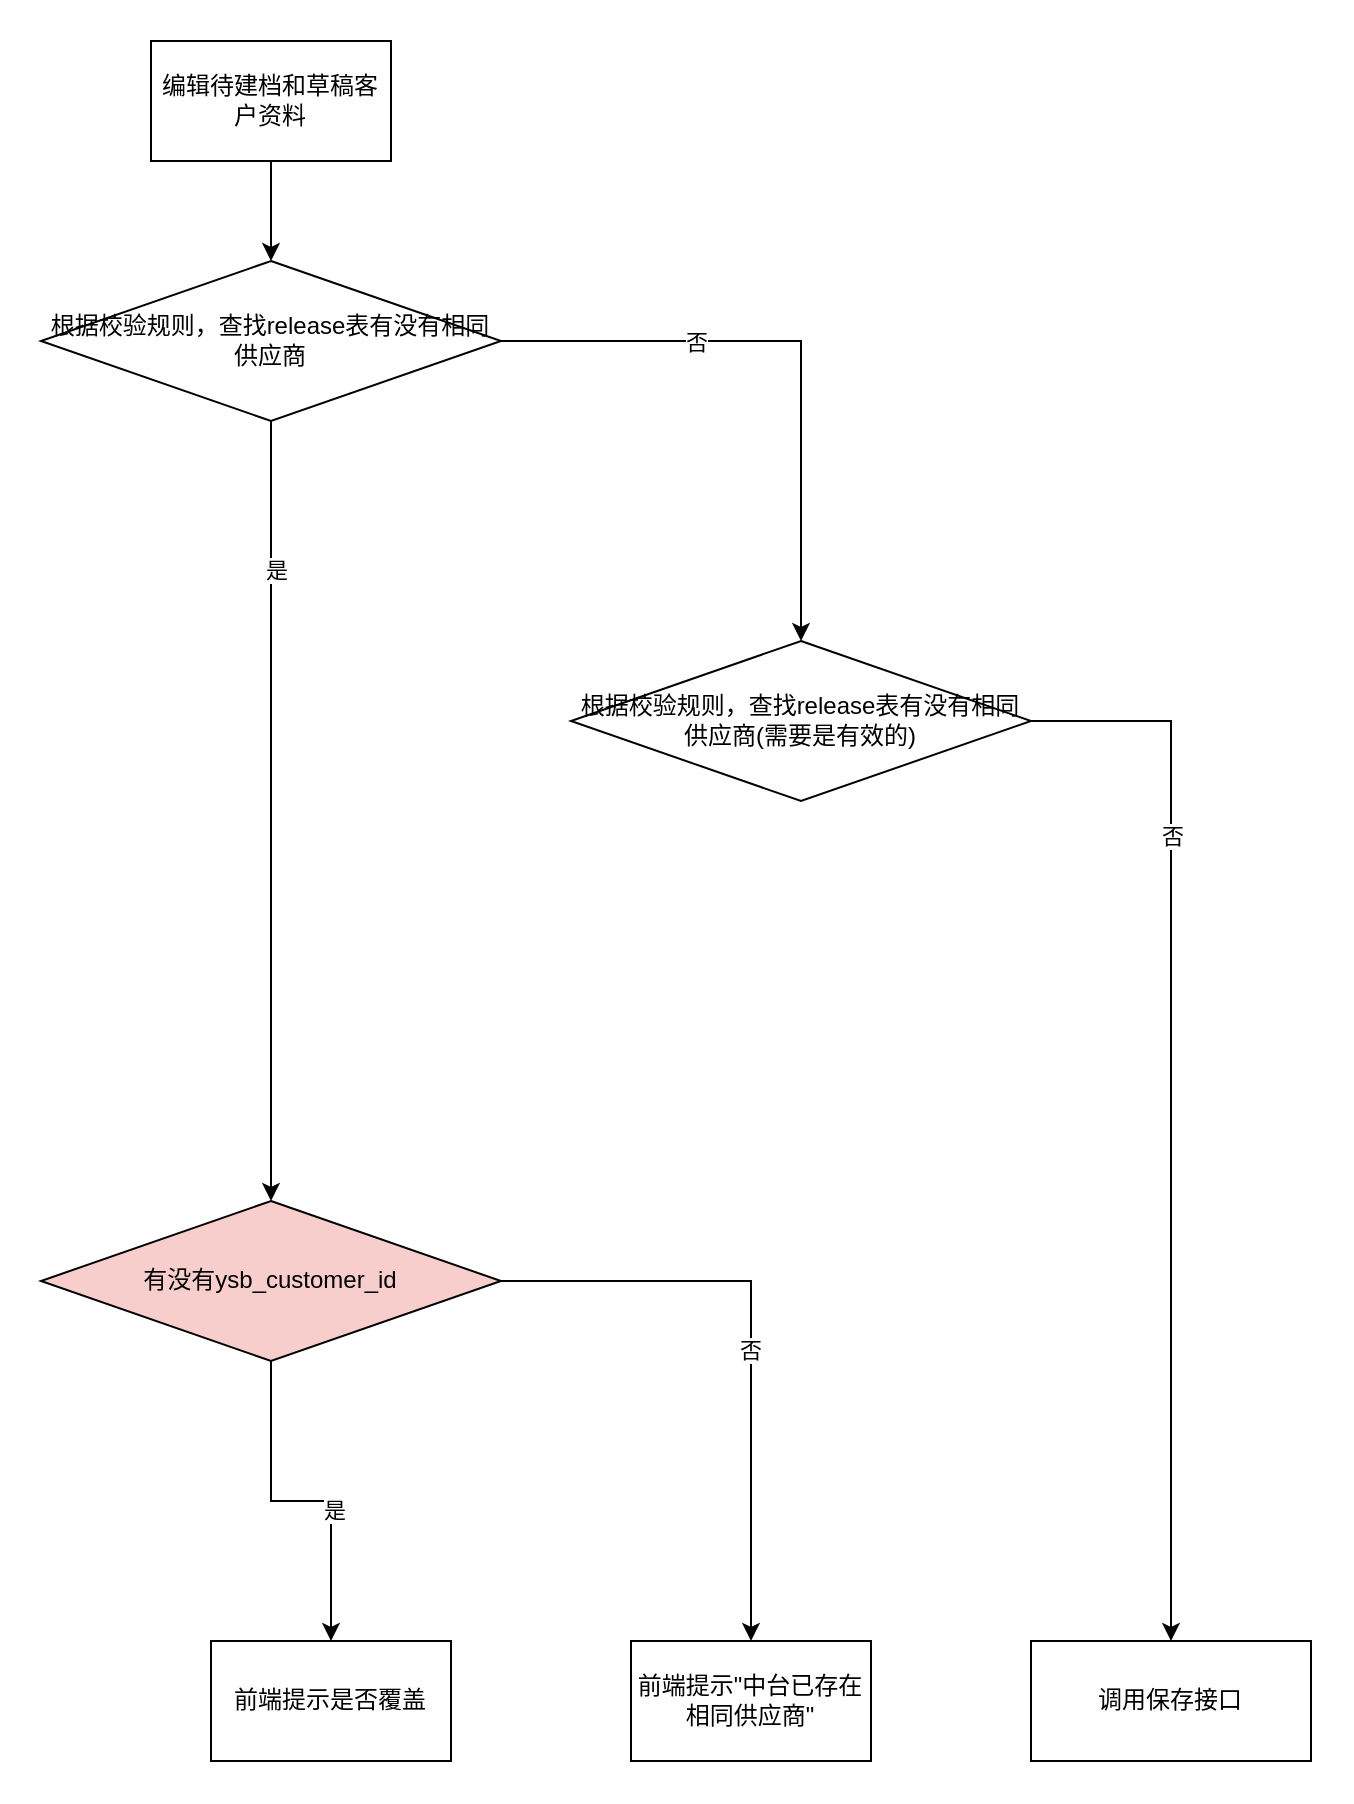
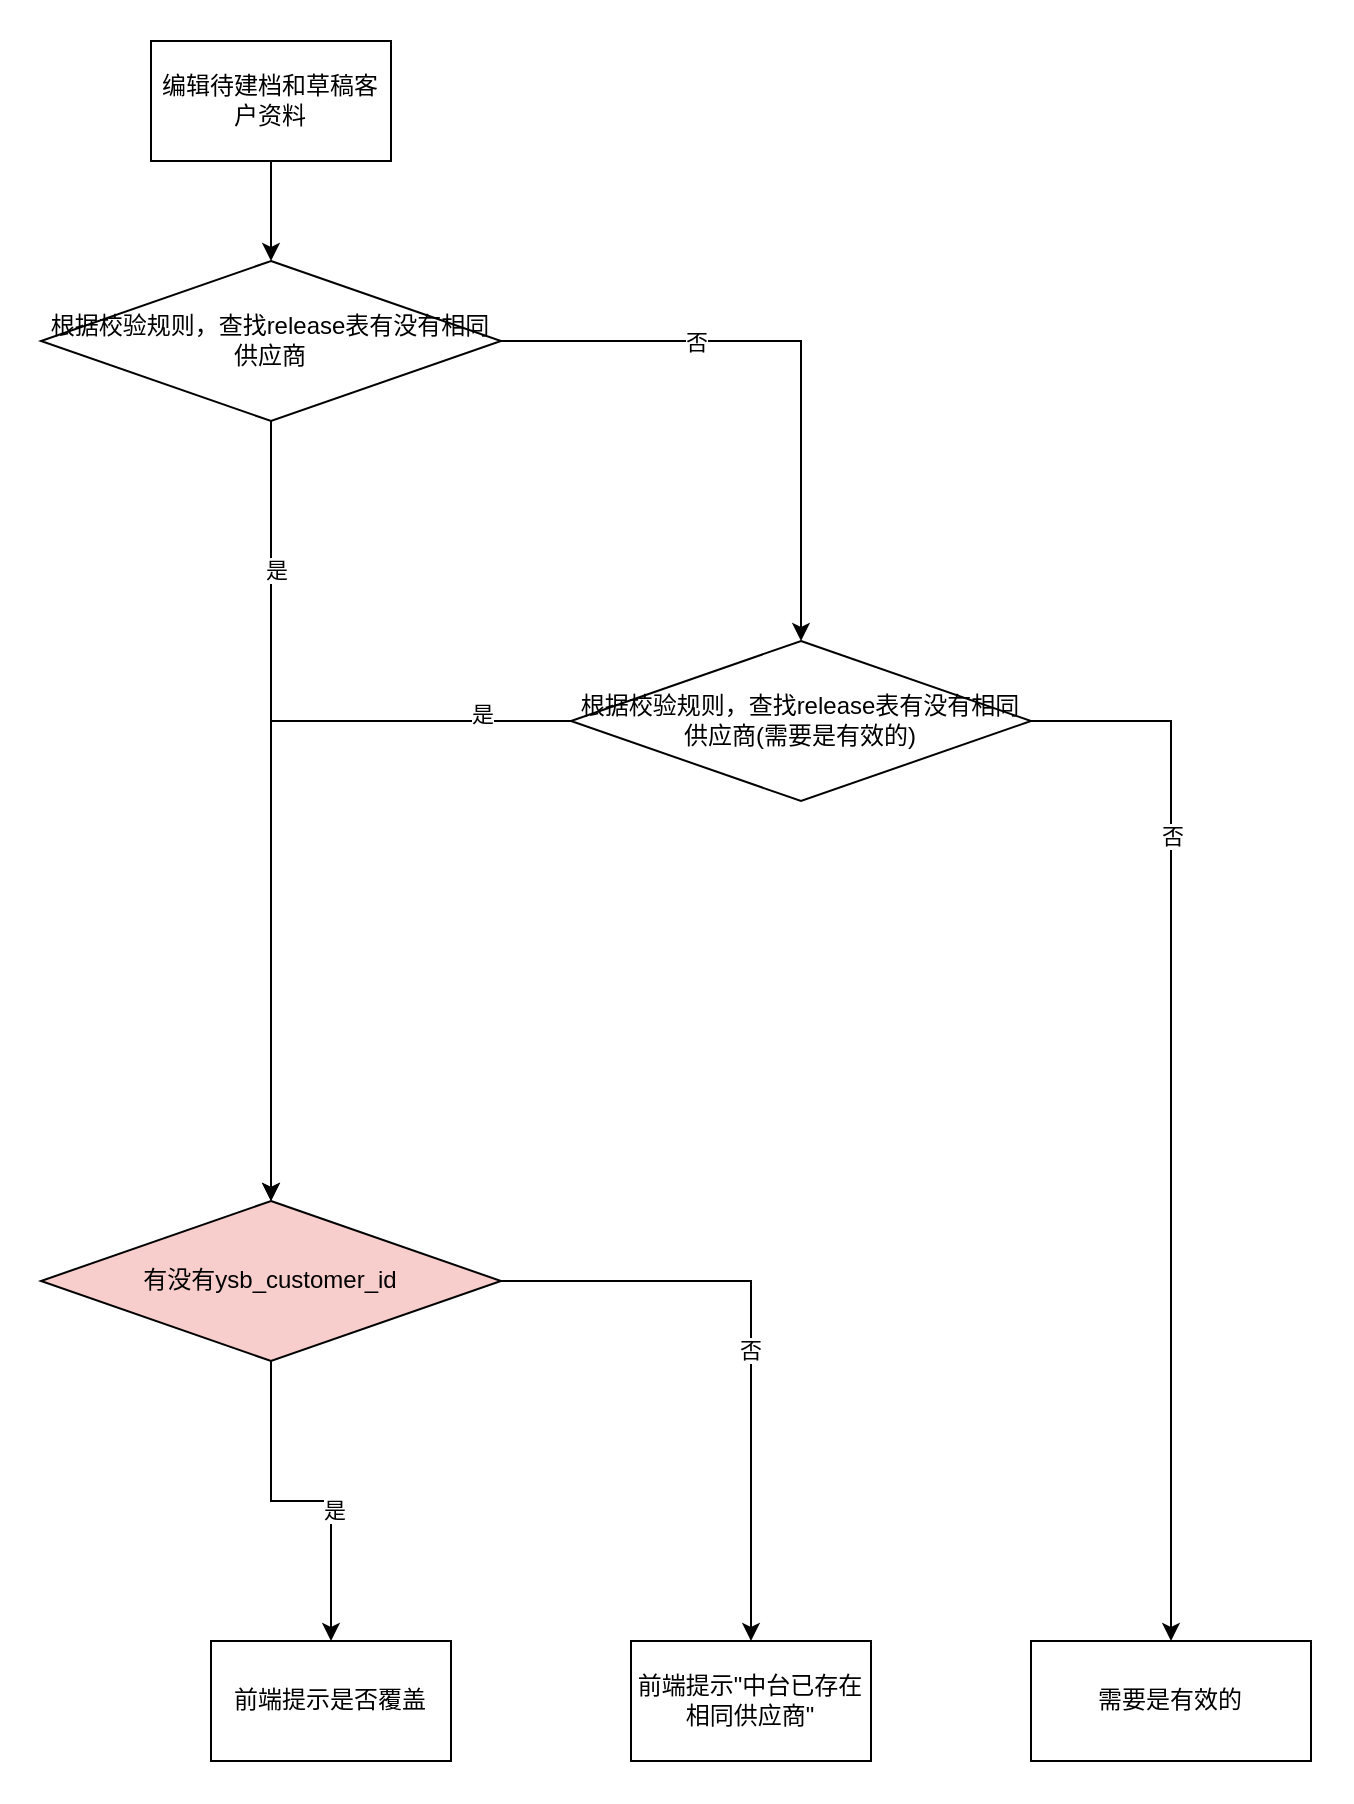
edge "根据校验规则，查找release表有没有相同供应商(需要是有效的)" -> "有没有ysb_customer_id": added, label "是"
node "调用保存接口": label "调用保存接口" -> "需要是有效的"
